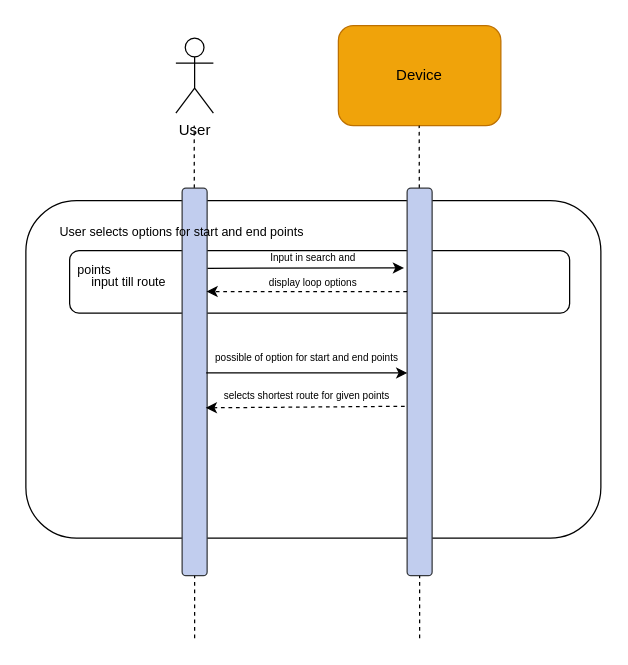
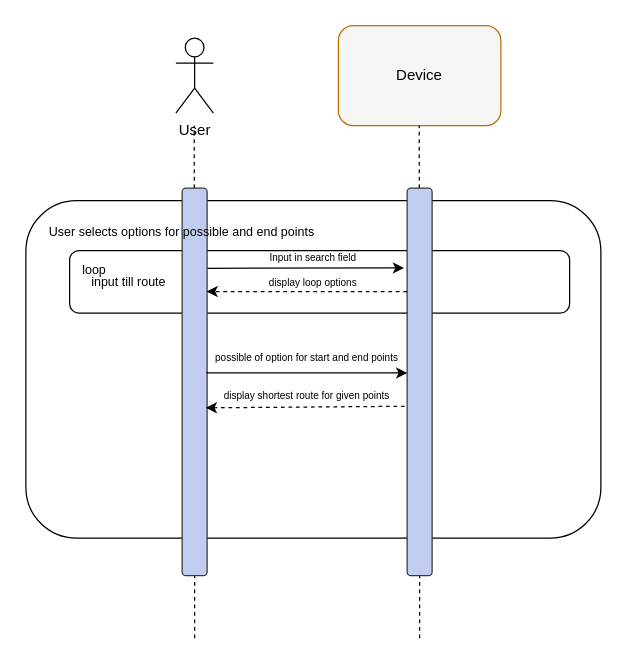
node "Device": fillcolor #f0a30a -> #f5f5f5
node "User selects options for start and end points": label "User selects options for start and end points" -> "User selects options for possible and end points"
node "Input in search and": label "Input in search and" -> "Input in search field"
node "points": label "points" -> "loop"
node "selects shortest route for given points": label "selects shortest route for given points" -> "display shortest route for given points"
